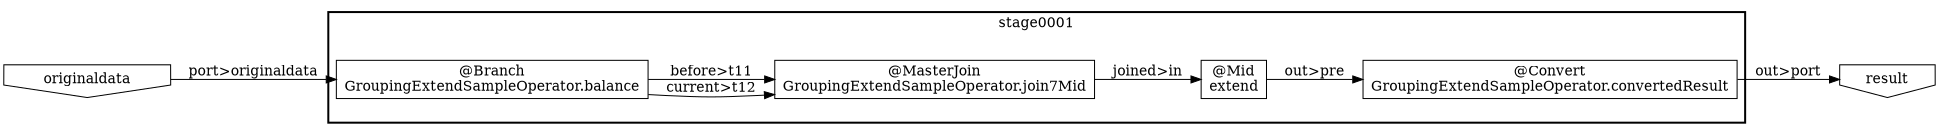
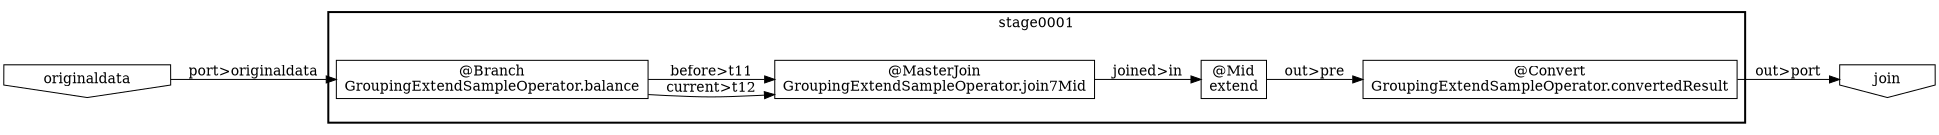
node "result": label "result" -> "join"
